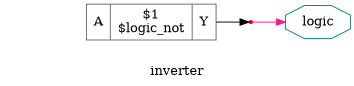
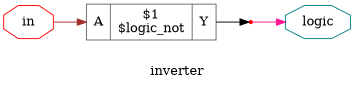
node "in": added
